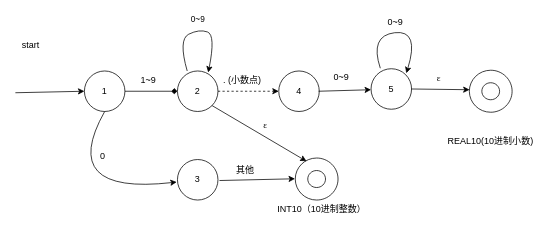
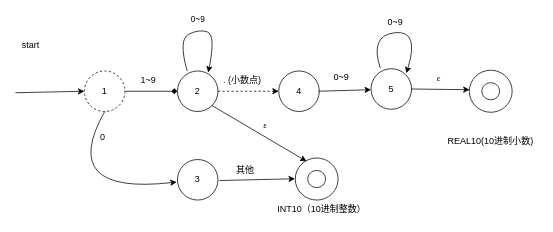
node "1": style solid -> dashed
node "0": moved (102, 156) -> (102, 138)
